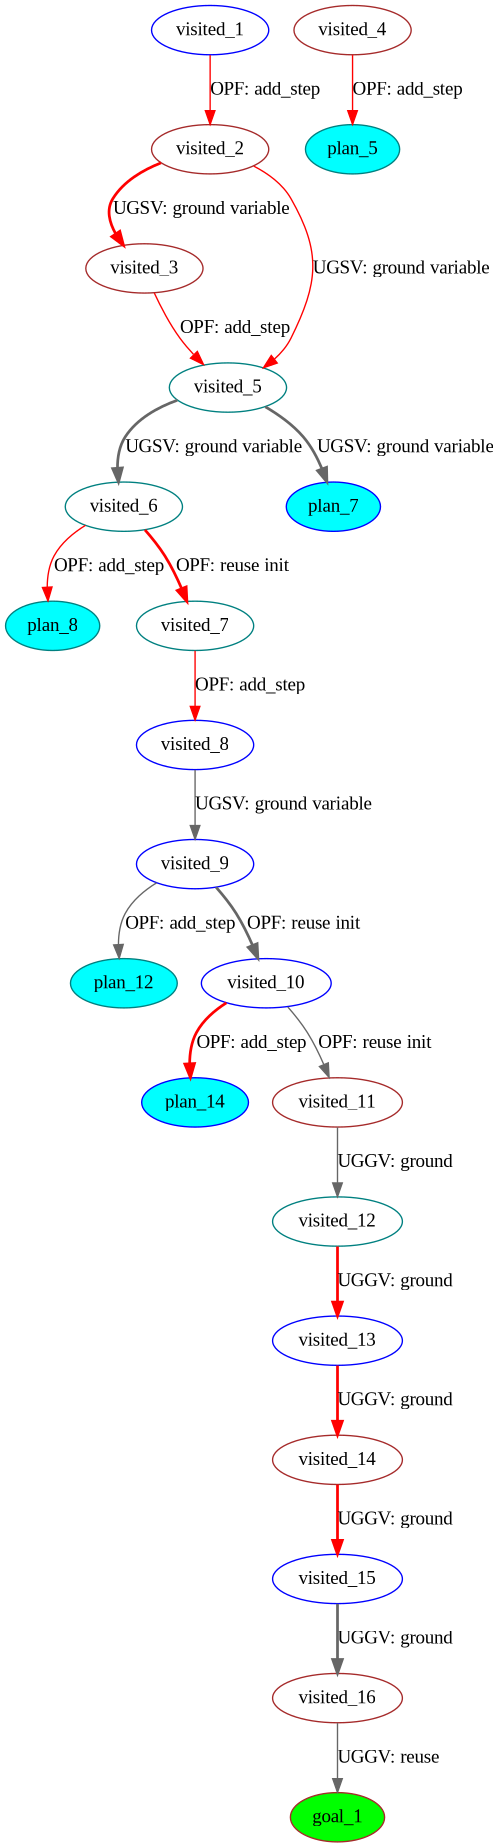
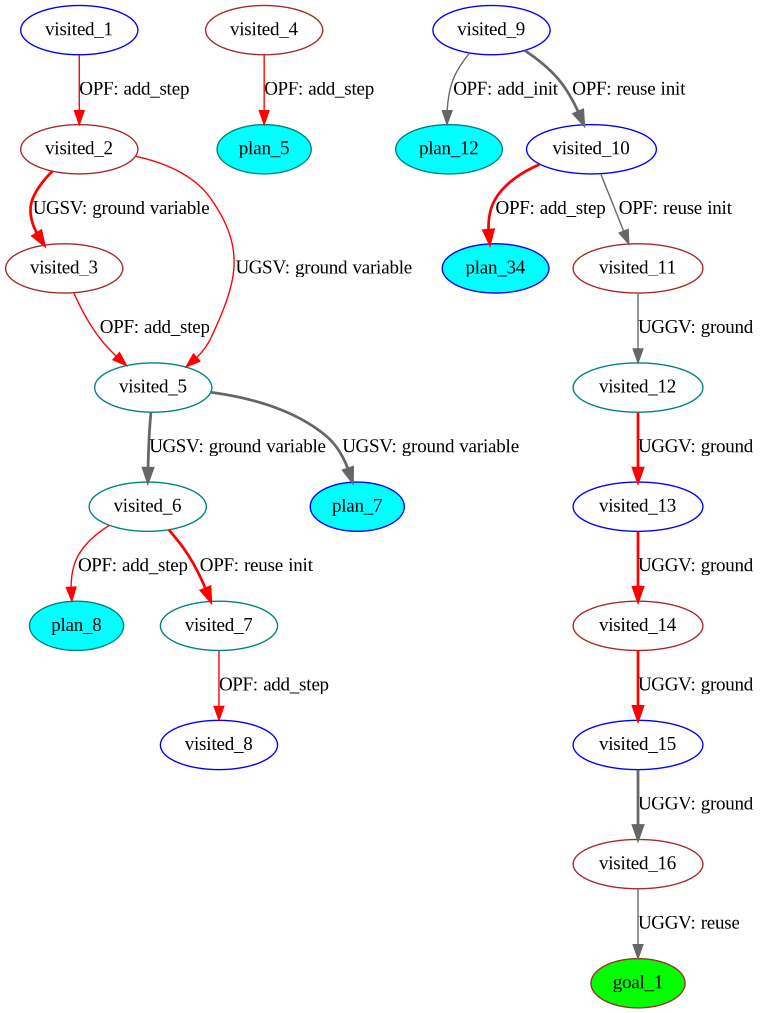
edge "visited_8" -> "visited_9": removed, label "UGSV: ground variable"
edge "visited_9" -> "plan_12": label "OPF: add_step" -> "OPF: add_init"
node "plan_14": label "plan_14" -> "plan_34"
